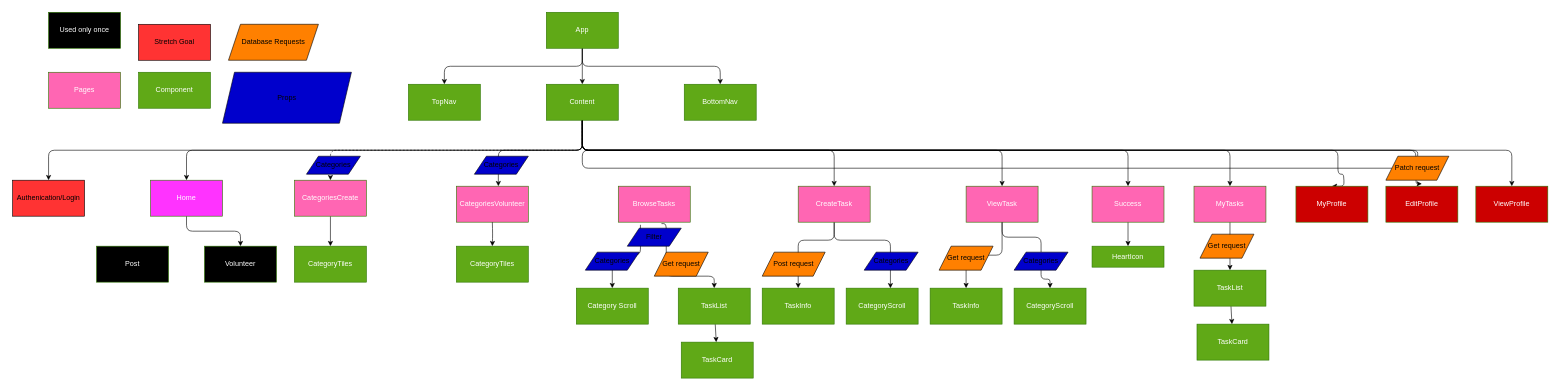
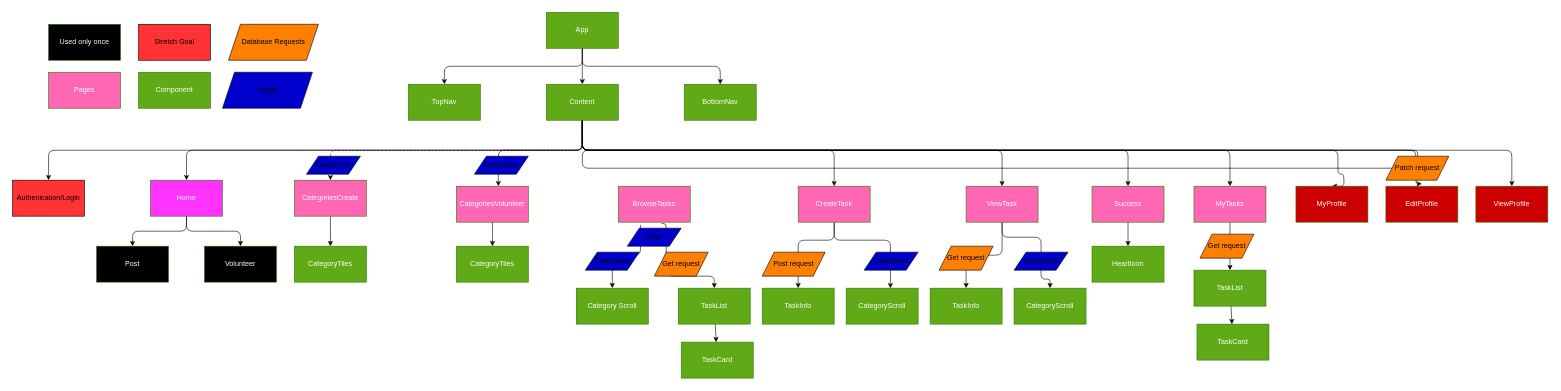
node "Used only once": moved (84, 30) -> (84, 42)
node "Props": size 129x51 -> 90x36
edge "Home" -> "Post": added
node "HeartIcon": size 72x21 -> 72x36
